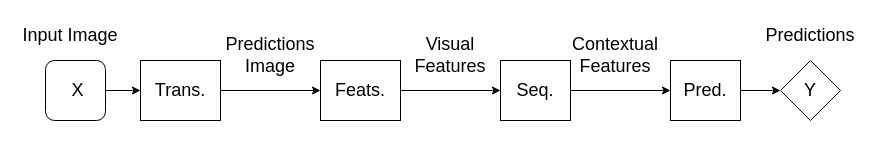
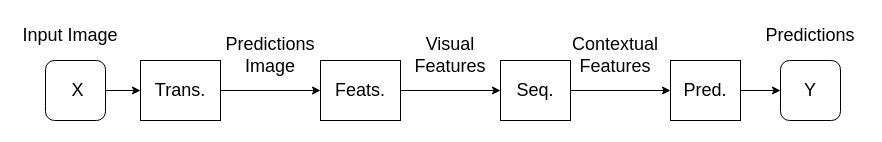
node "Y": shape diamond -> rounded rectangle
